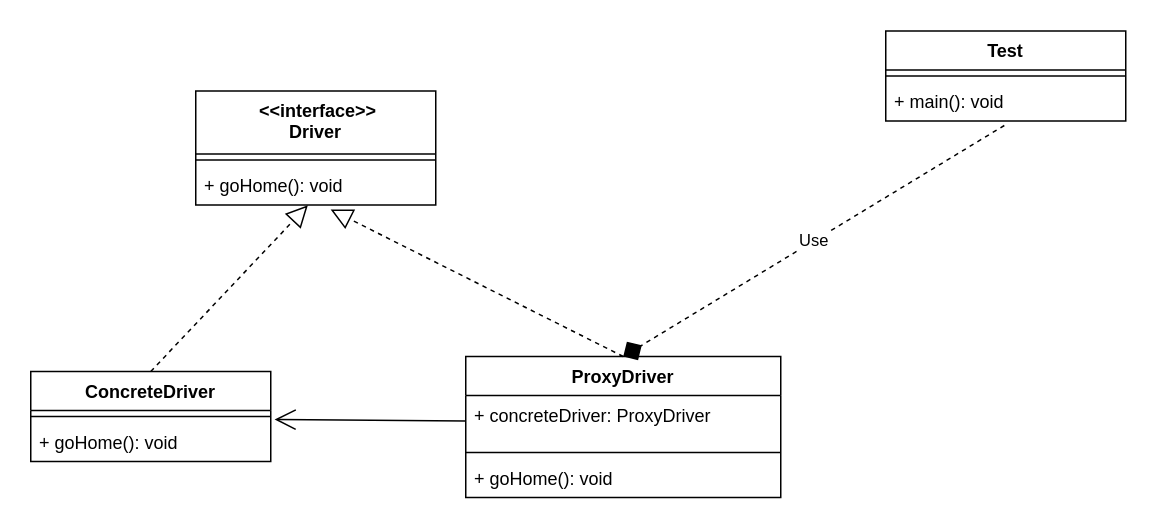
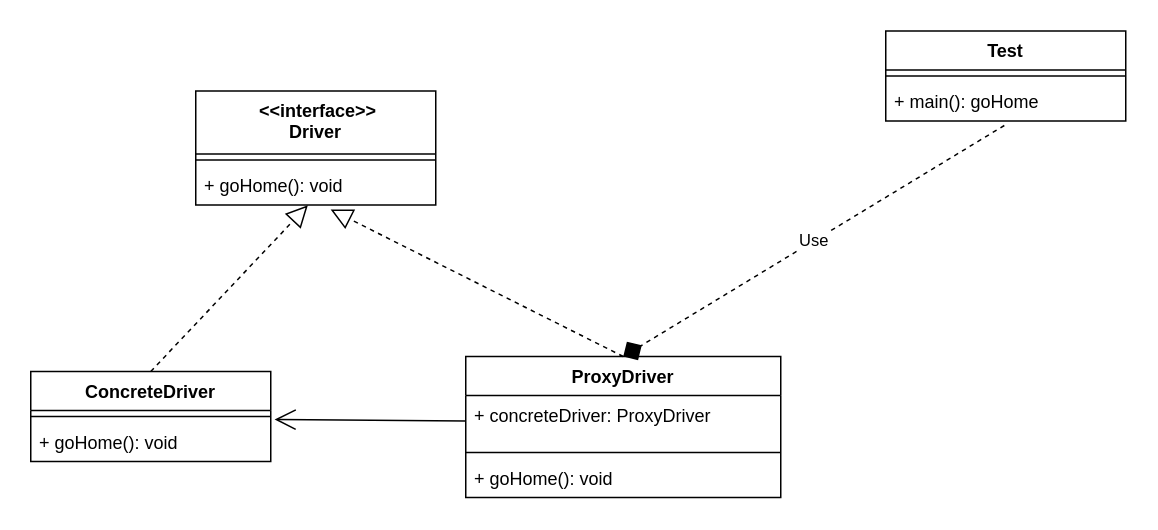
node "+ main(): void": label "+ main(): void" -> "+ main(): goHome"
